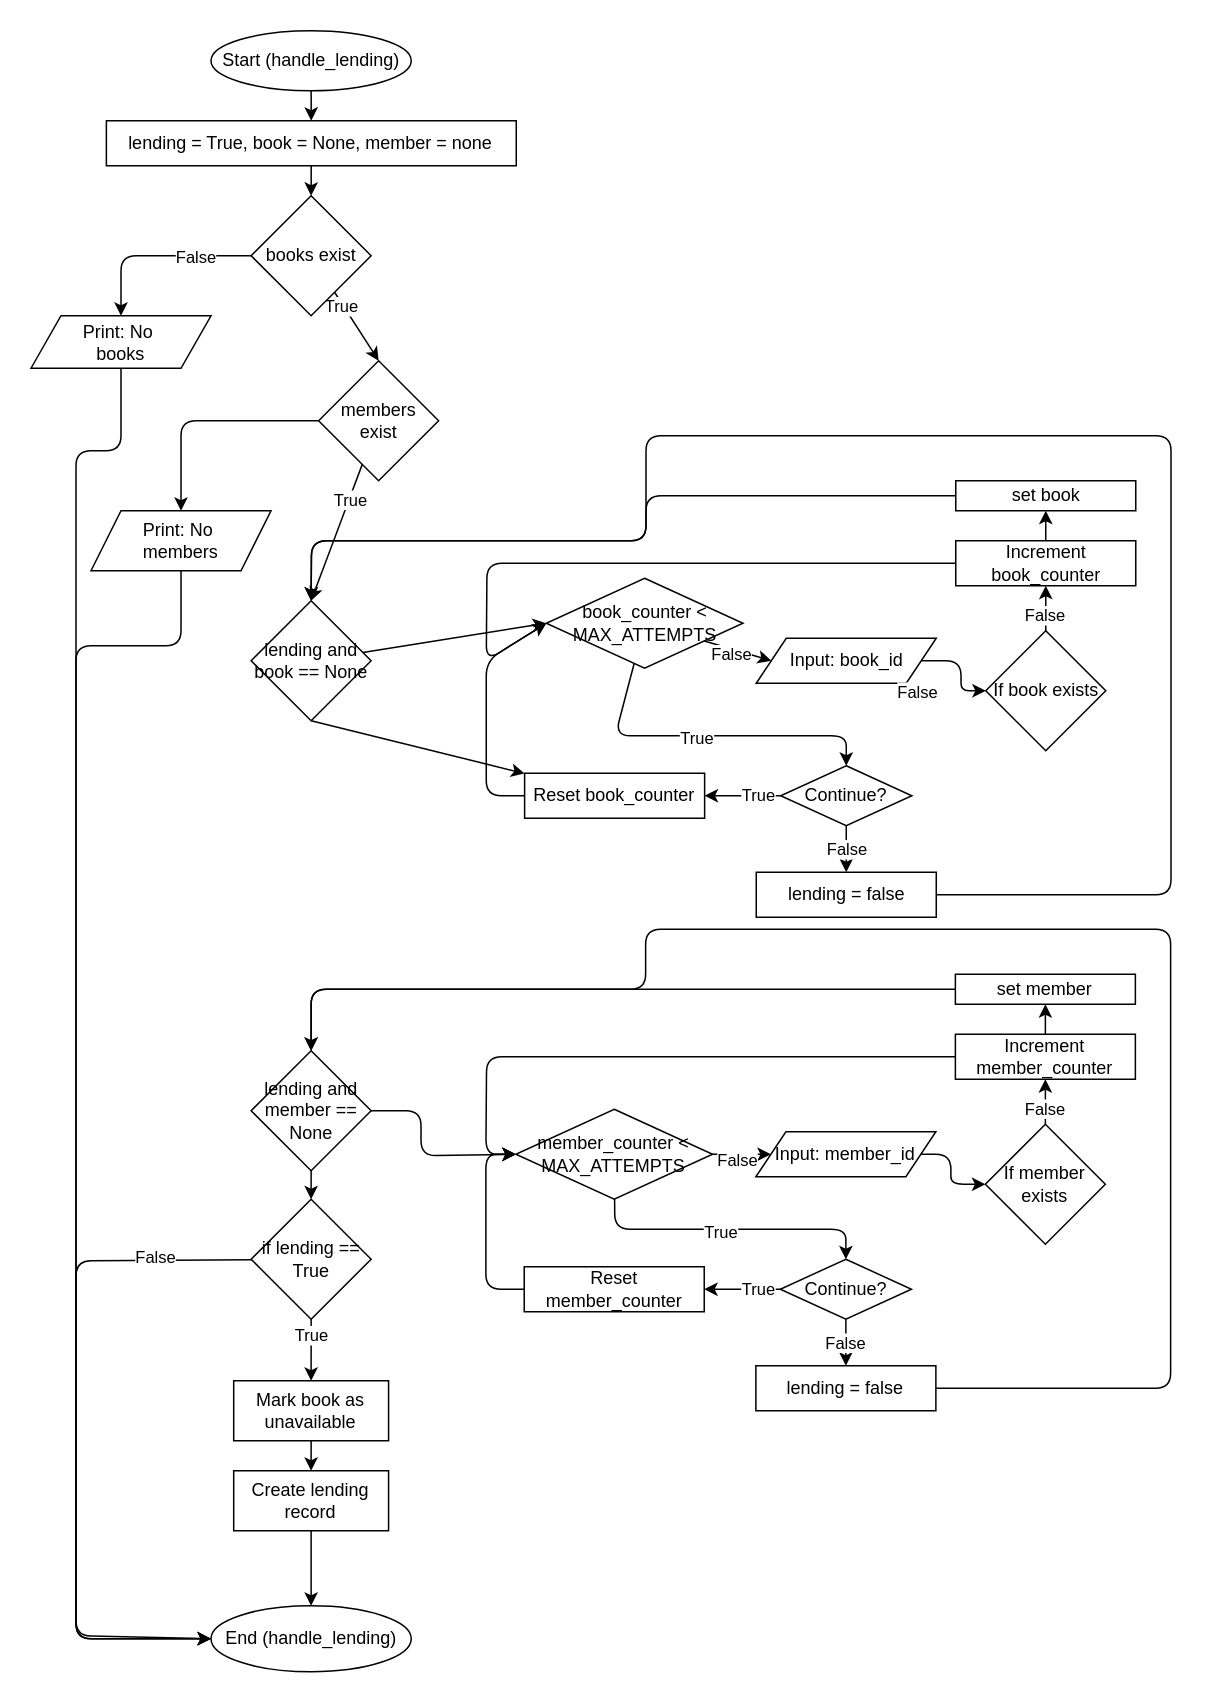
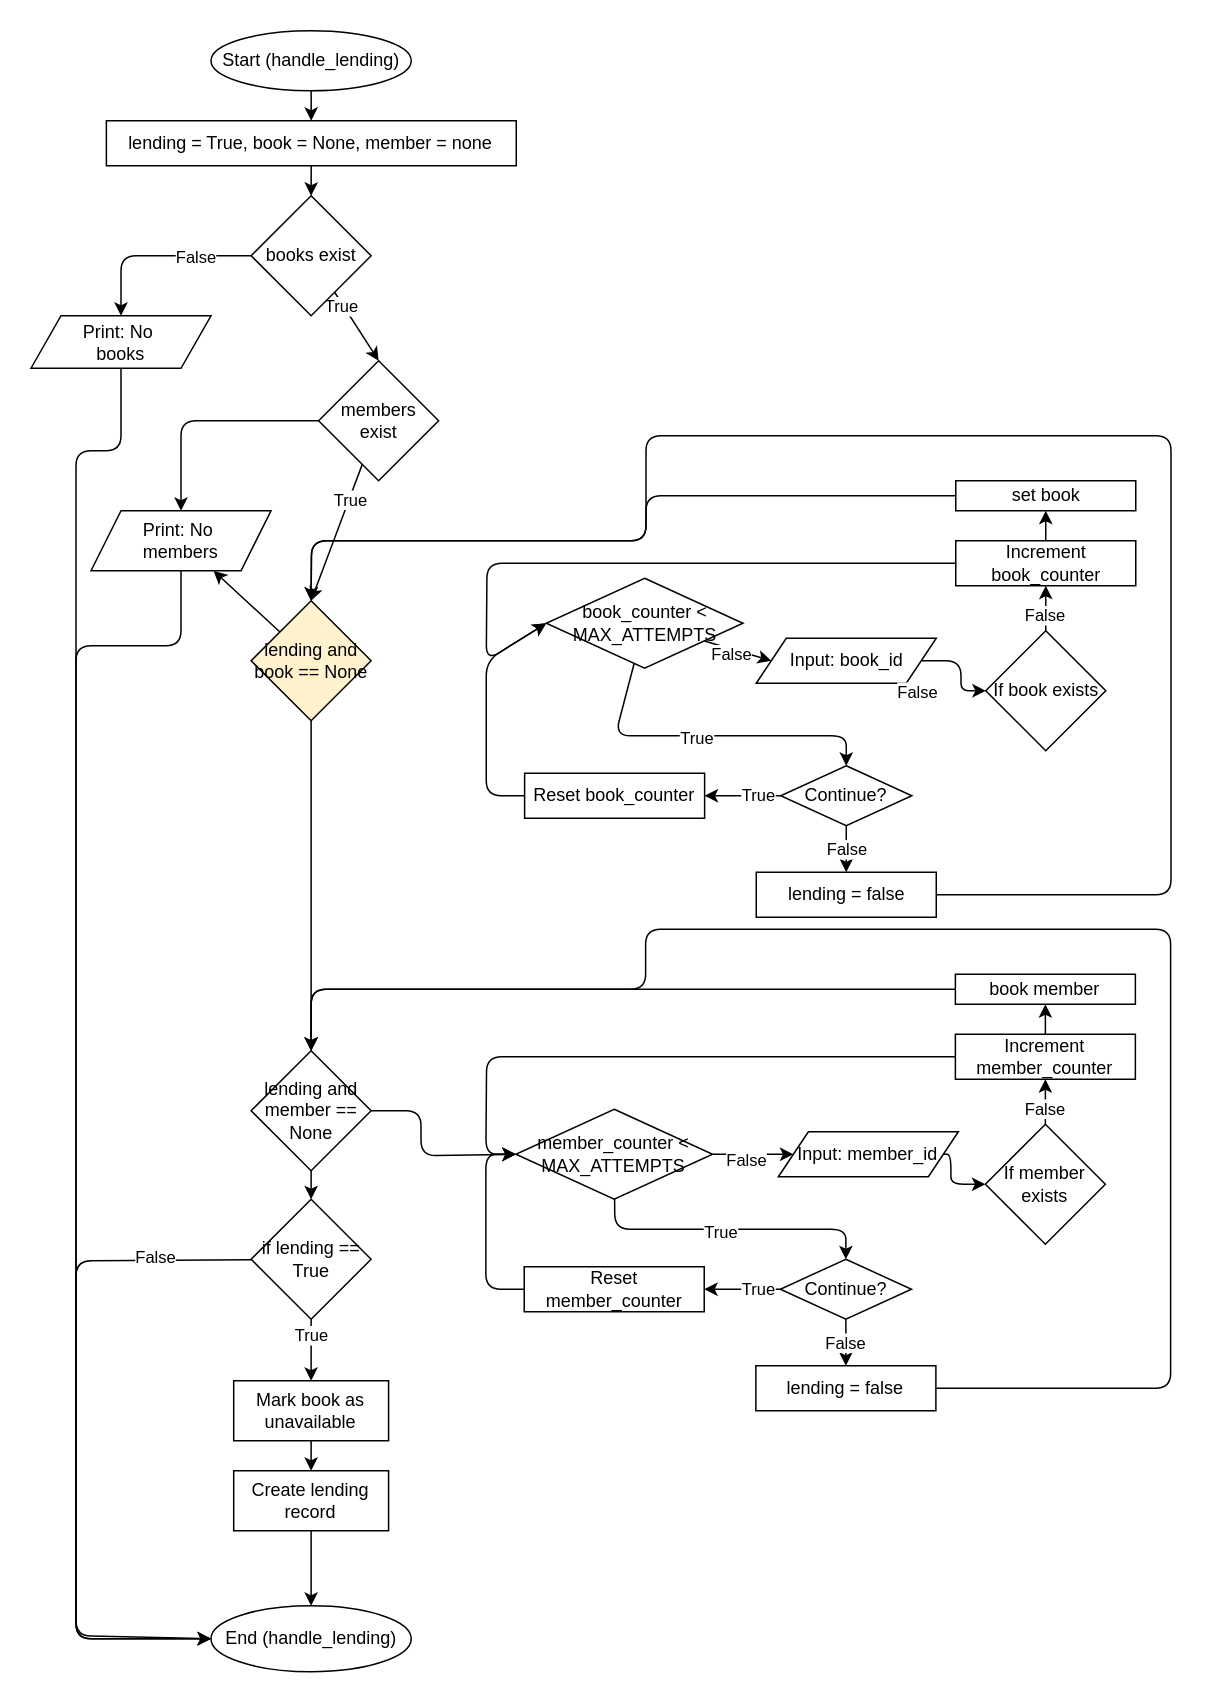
edge "lending and book == None" -> "book_counter < MAX_ATTEMPTS": now "lending and book == None" -> "Print: No members"
node "lending and book == None": fillcolor #ffffff -> #fff2cc
edge "lending and book == None" -> "Reset book_counter": now "lending and book == None" -> "lending and member == None"
node "set member": label "set member" -> "book member"
node "Input: member_id": moved (846, 1154) -> (868, 1154)
